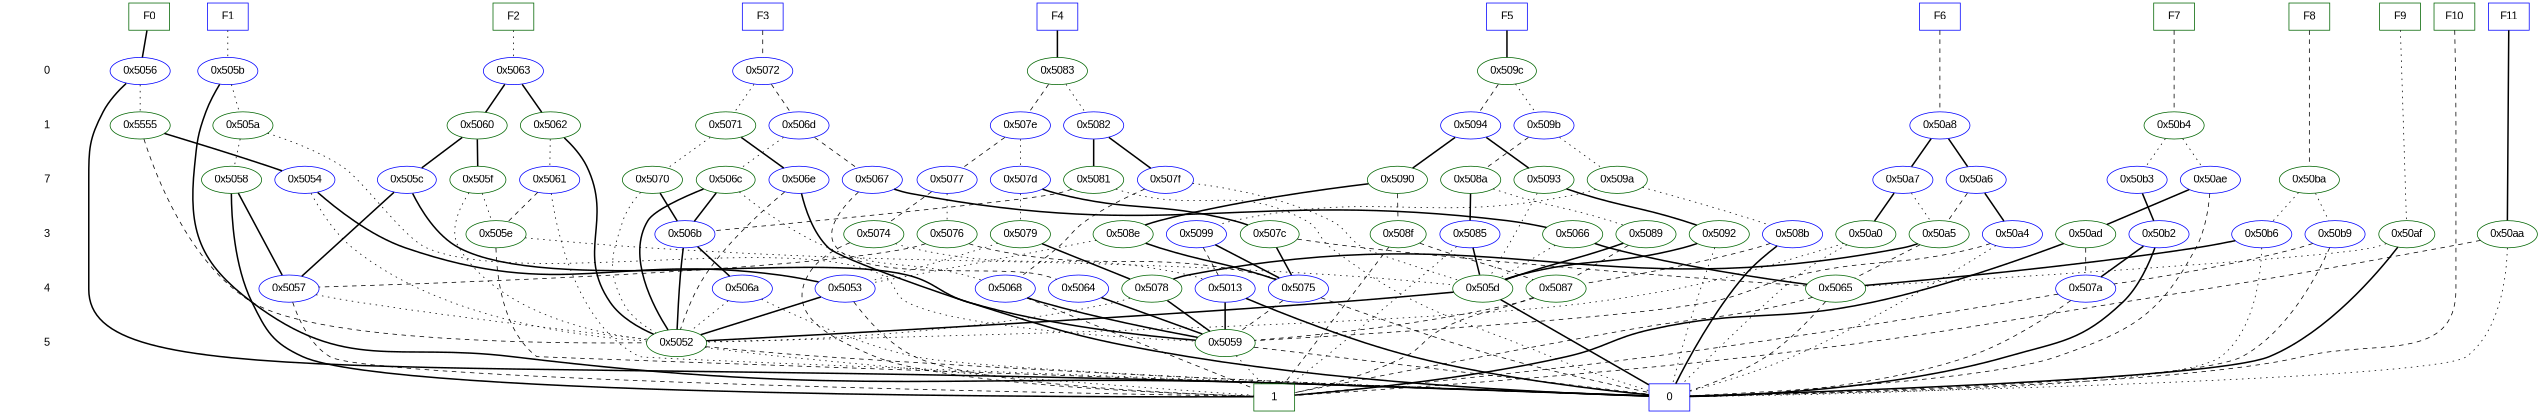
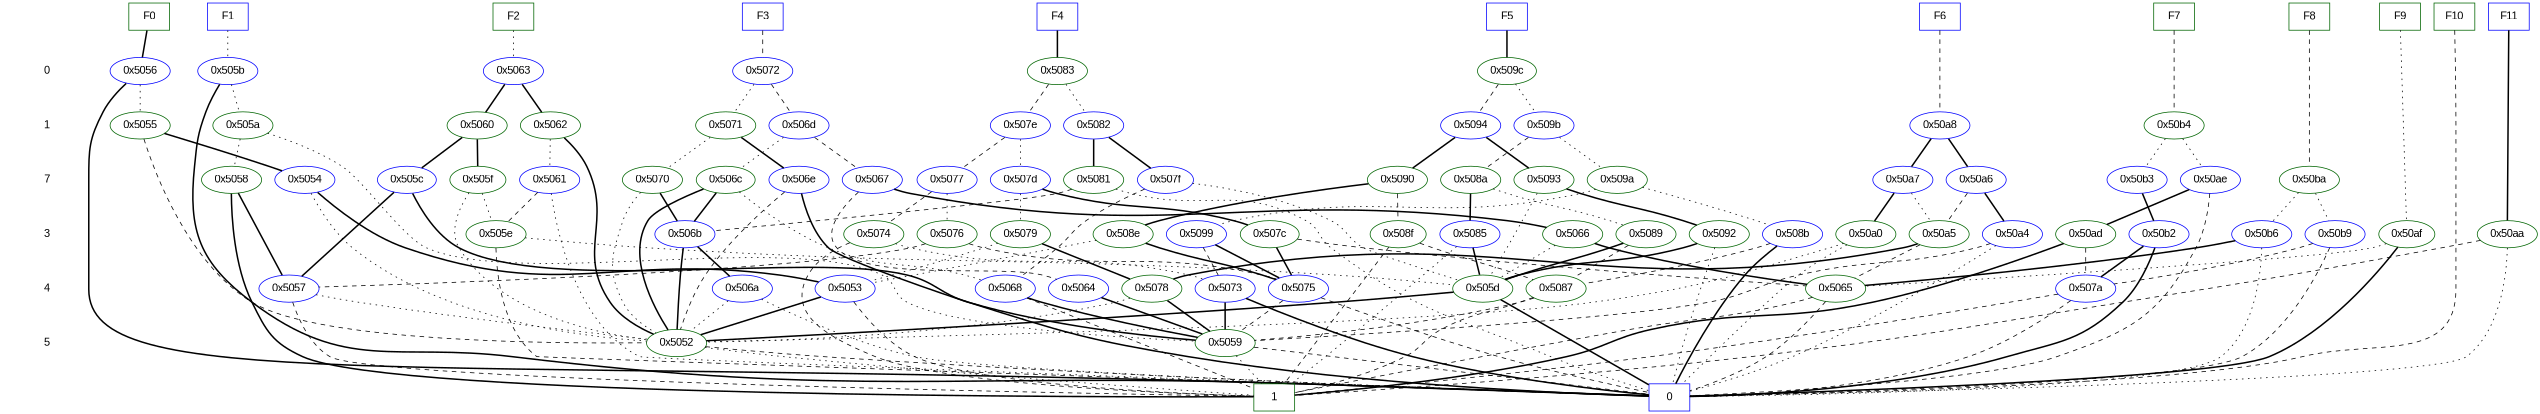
node "0x5555": label "0x5555" -> "0x5055"
node "0x5013": label "0x5013" -> "0x5073"
